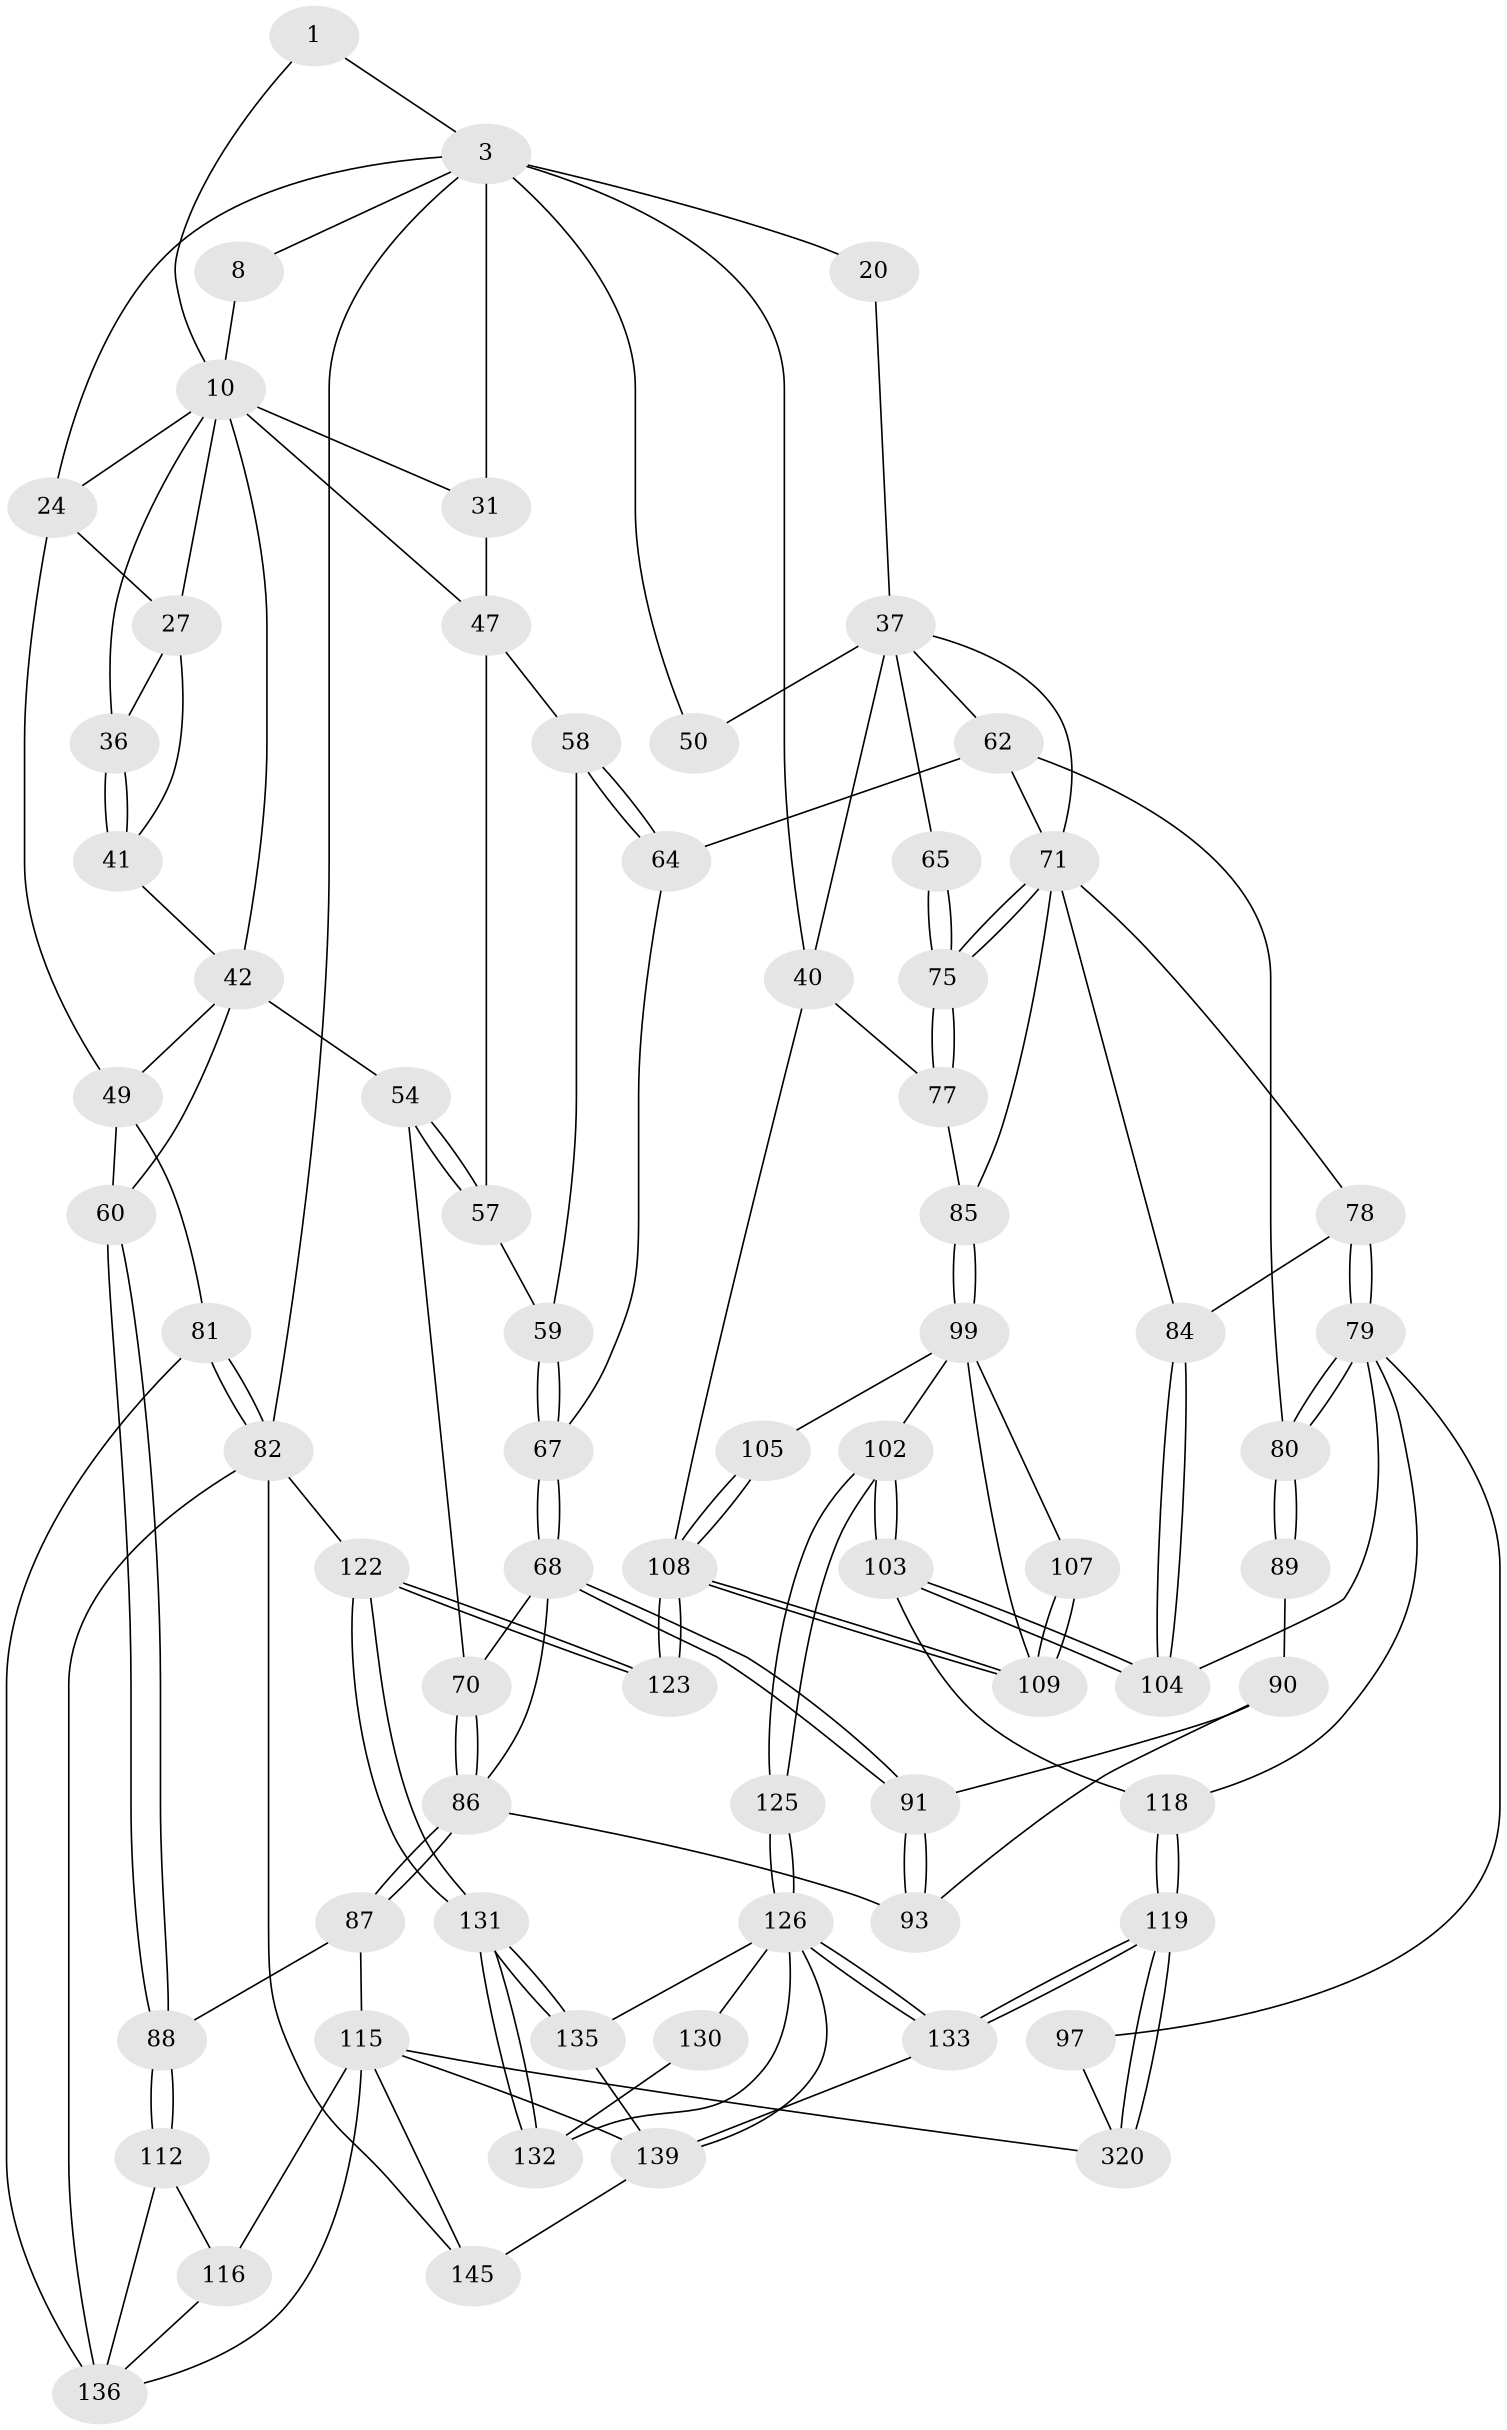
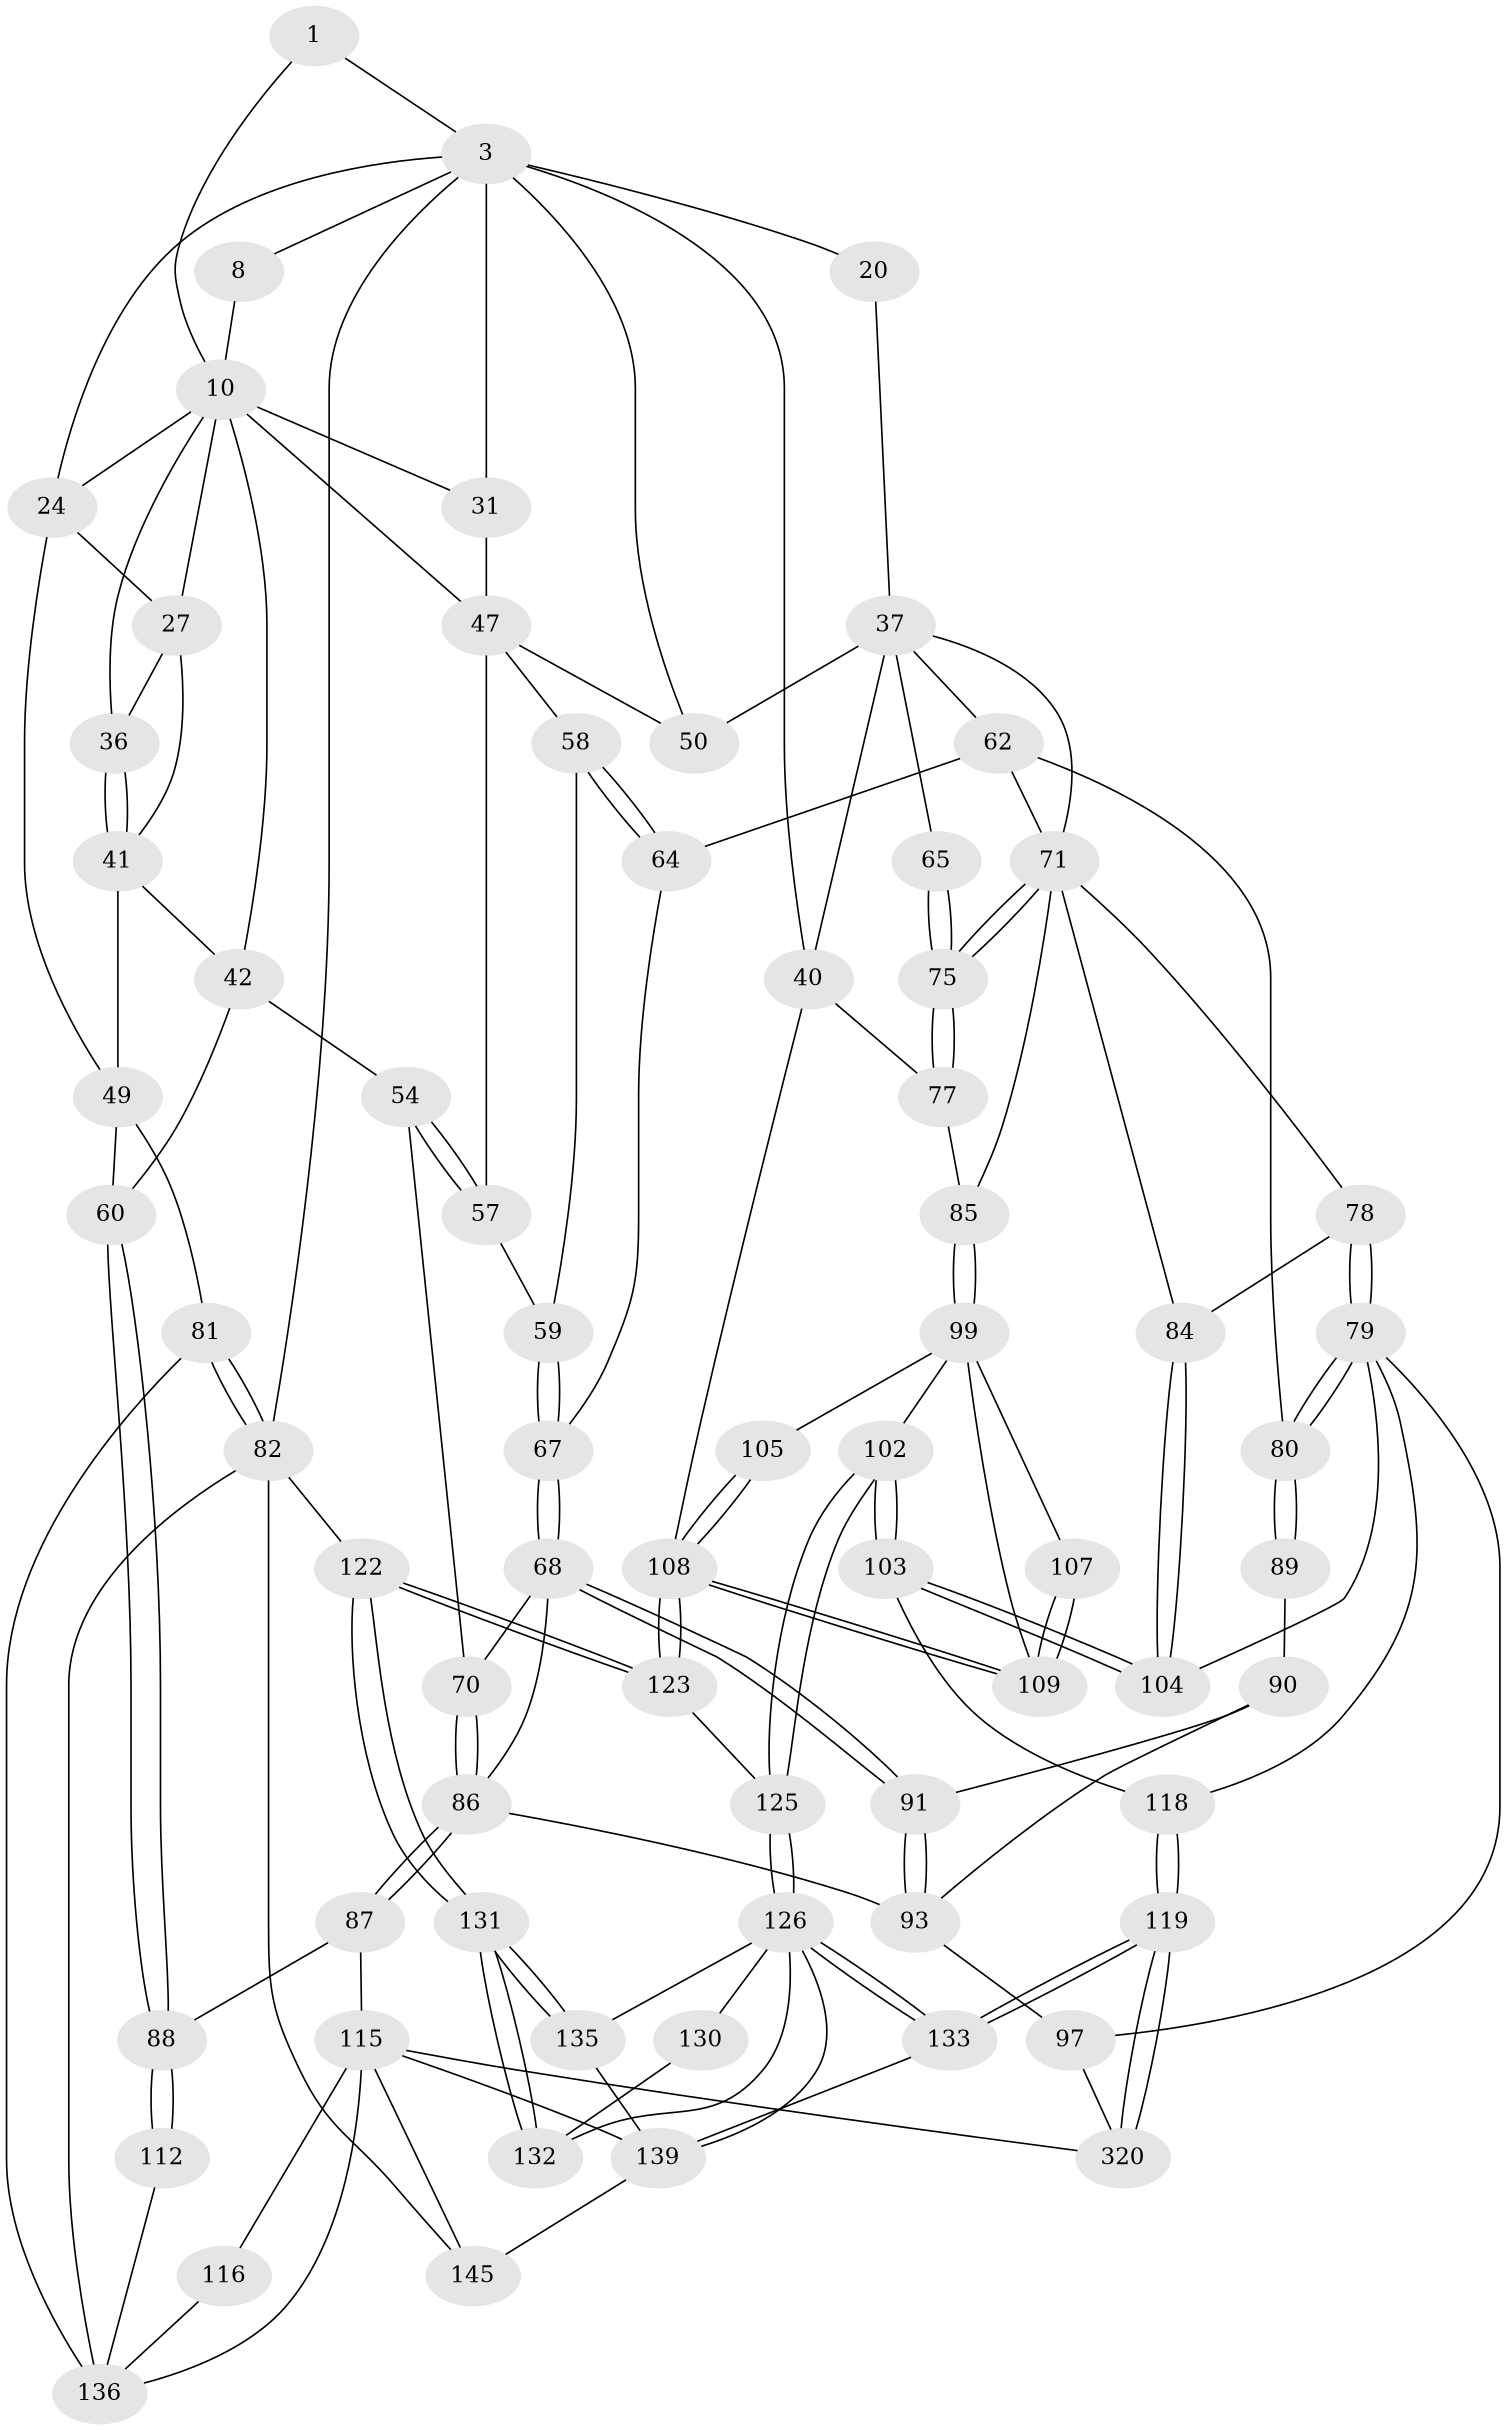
edge "47" -- "50": added
edge "42" -- "49": now "41" -- "49"
edge "123" -- "125": added
edge "93" -- "97": added
edge "112" -- "116": removed
